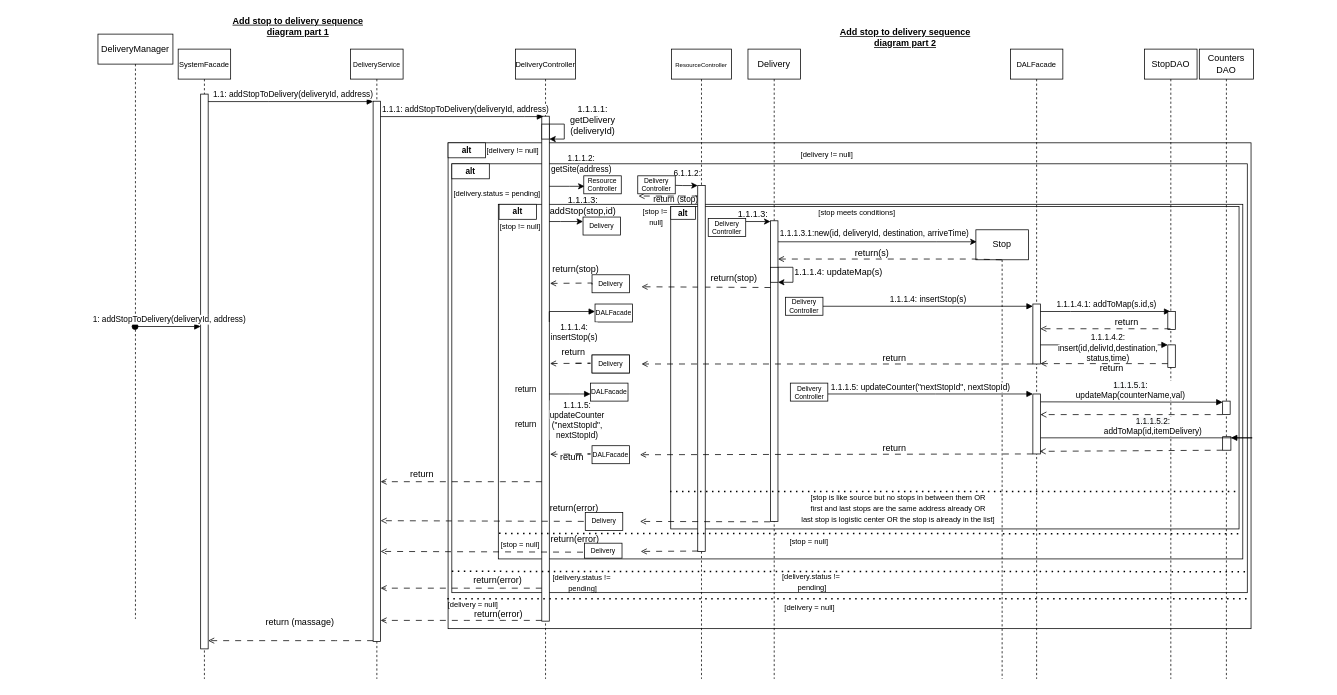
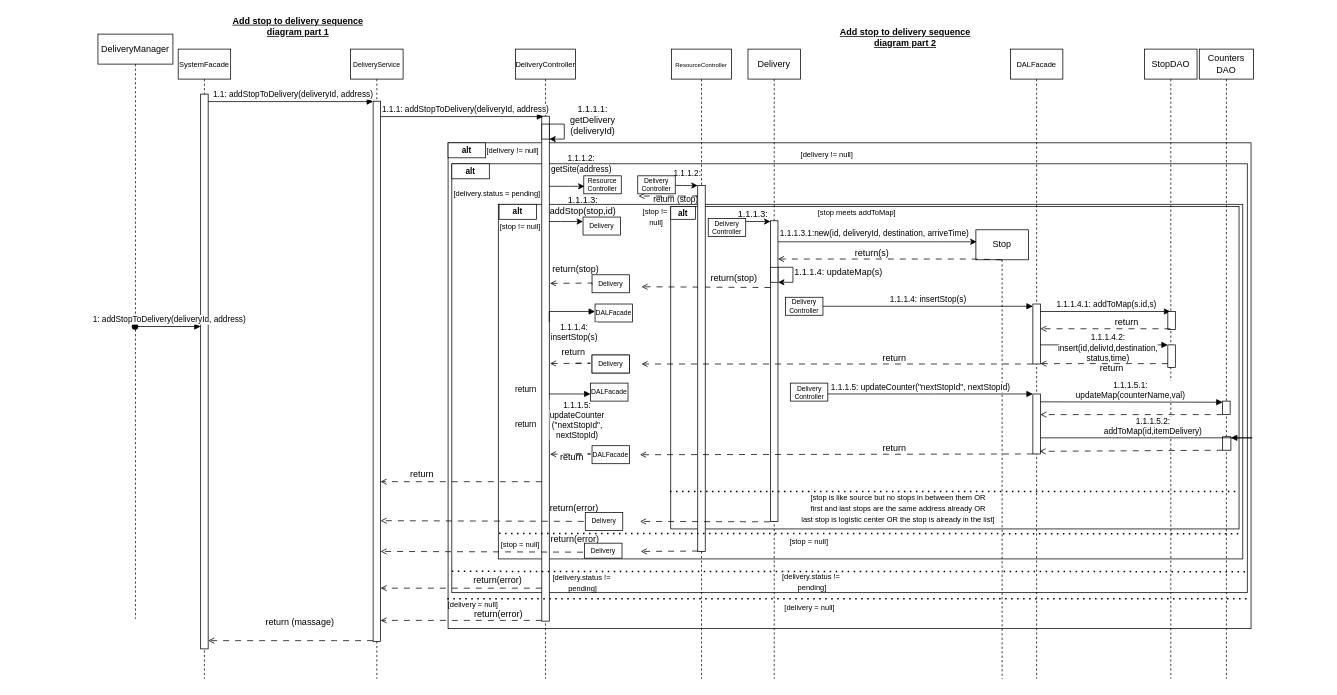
node "6.1.1.2:": label "6.1.1.2:" -> "1.1.1.2:"
node "[stop meets conditions]": label "[stop meets conditions]" -> "[stop meets addToMap]"
